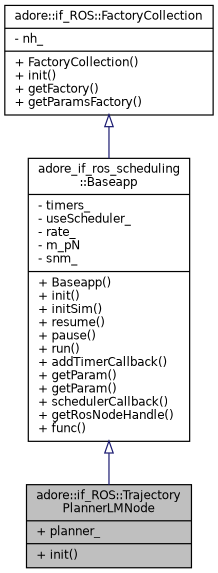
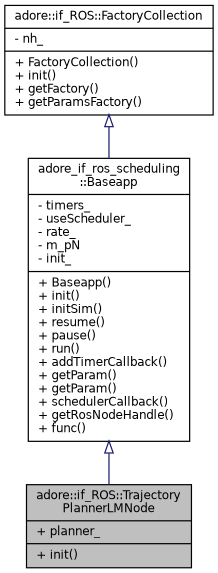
node "adore_if_ros_scheduling": text "- snm_" -> "- init_"
